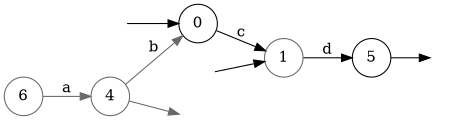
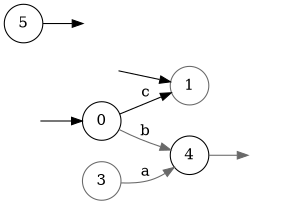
edge "1" -> "5": removed, label "d"
edge "4" -> "0": reversed
node "6": label "6" -> "3"
node "4": color DimGray -> black
